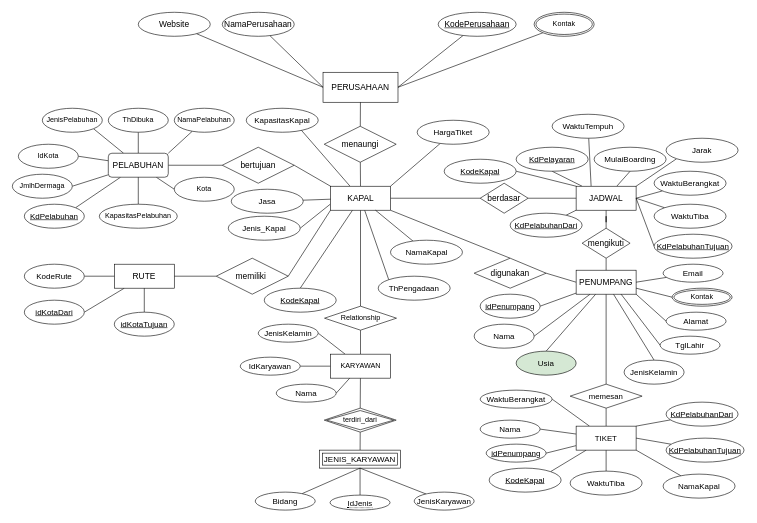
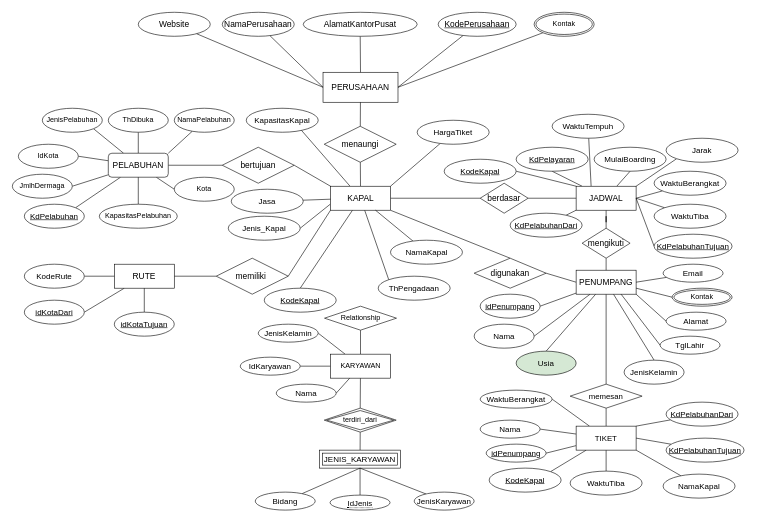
node "AlamatKantorPusat": added
edge "AlamatKantorPusat" -- "PERUSAHAAN": added
edge "KAPAL" -- "Relationship": removed
